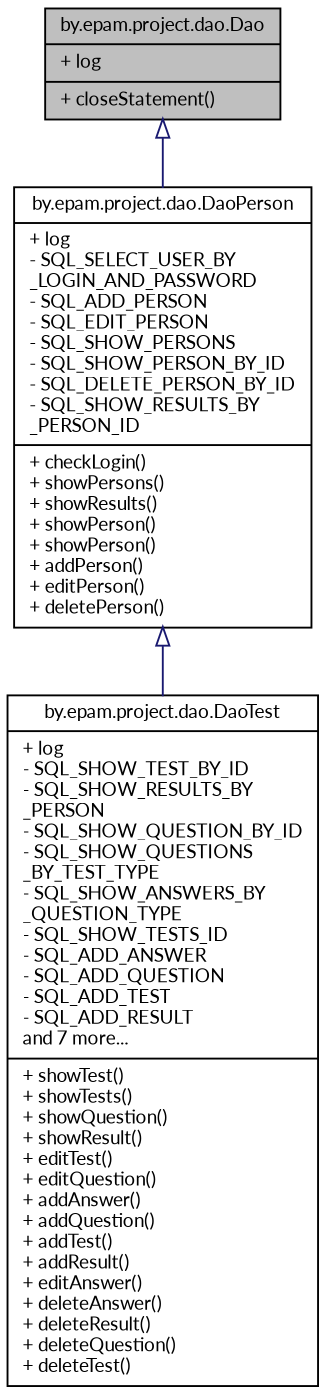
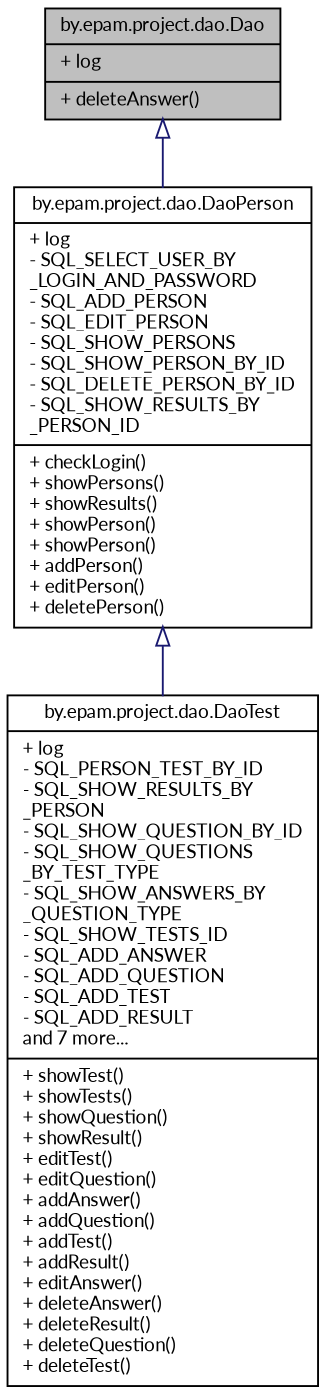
node "by.epam.project.dao.Dao": text "+ closeStatement()" -> "+ deleteAnswer()"
node "by.epam.project.dao.DaoTest": text "- SQL_SHOW_TEST_BY_ID" -> "- SQL_PERSON_TEST_BY_ID"
